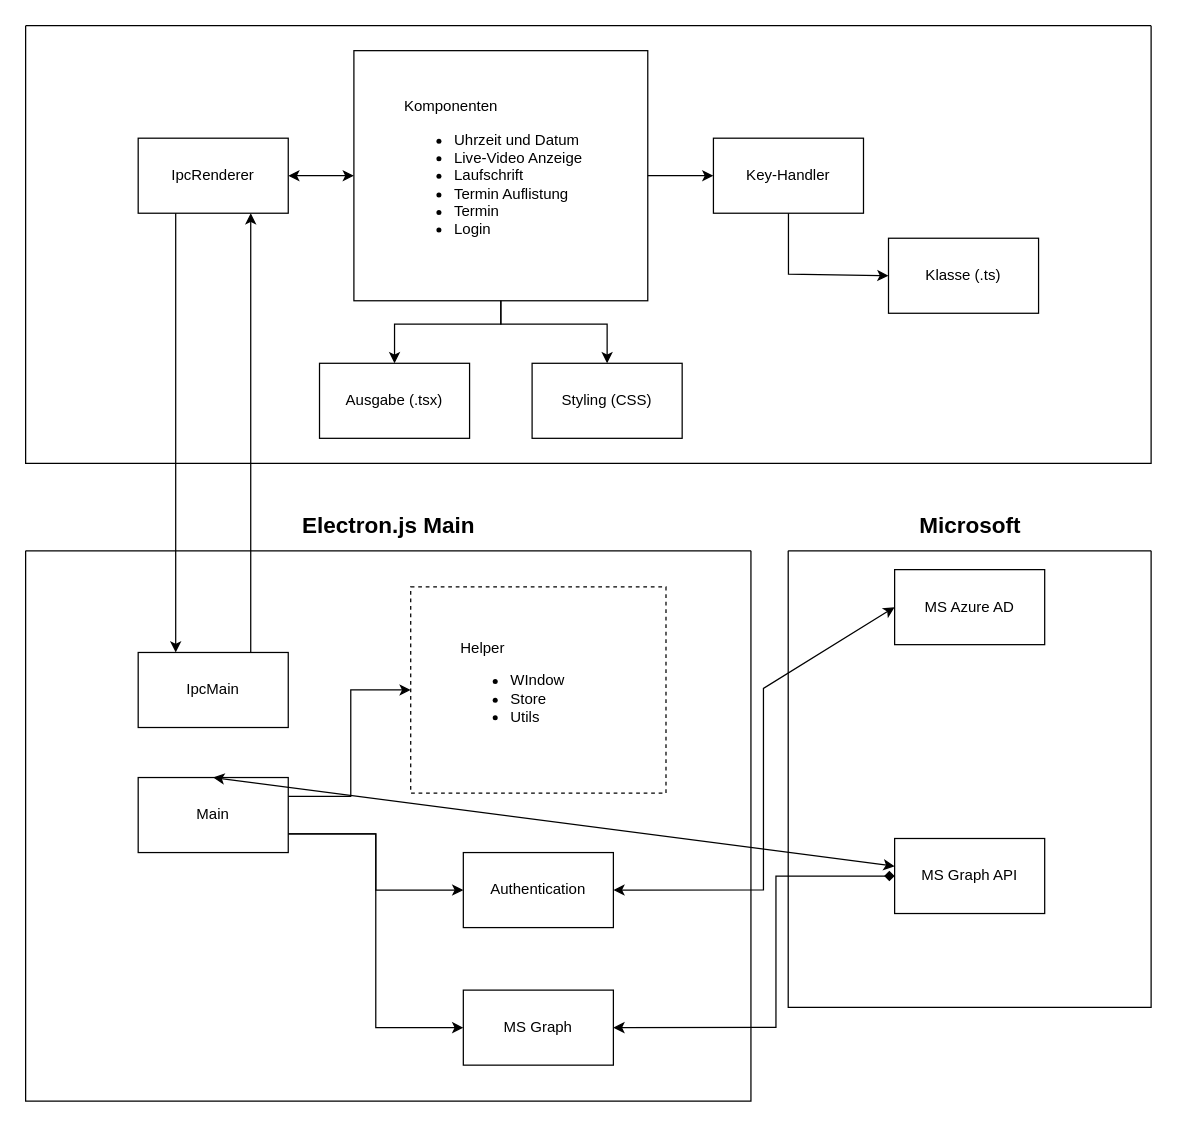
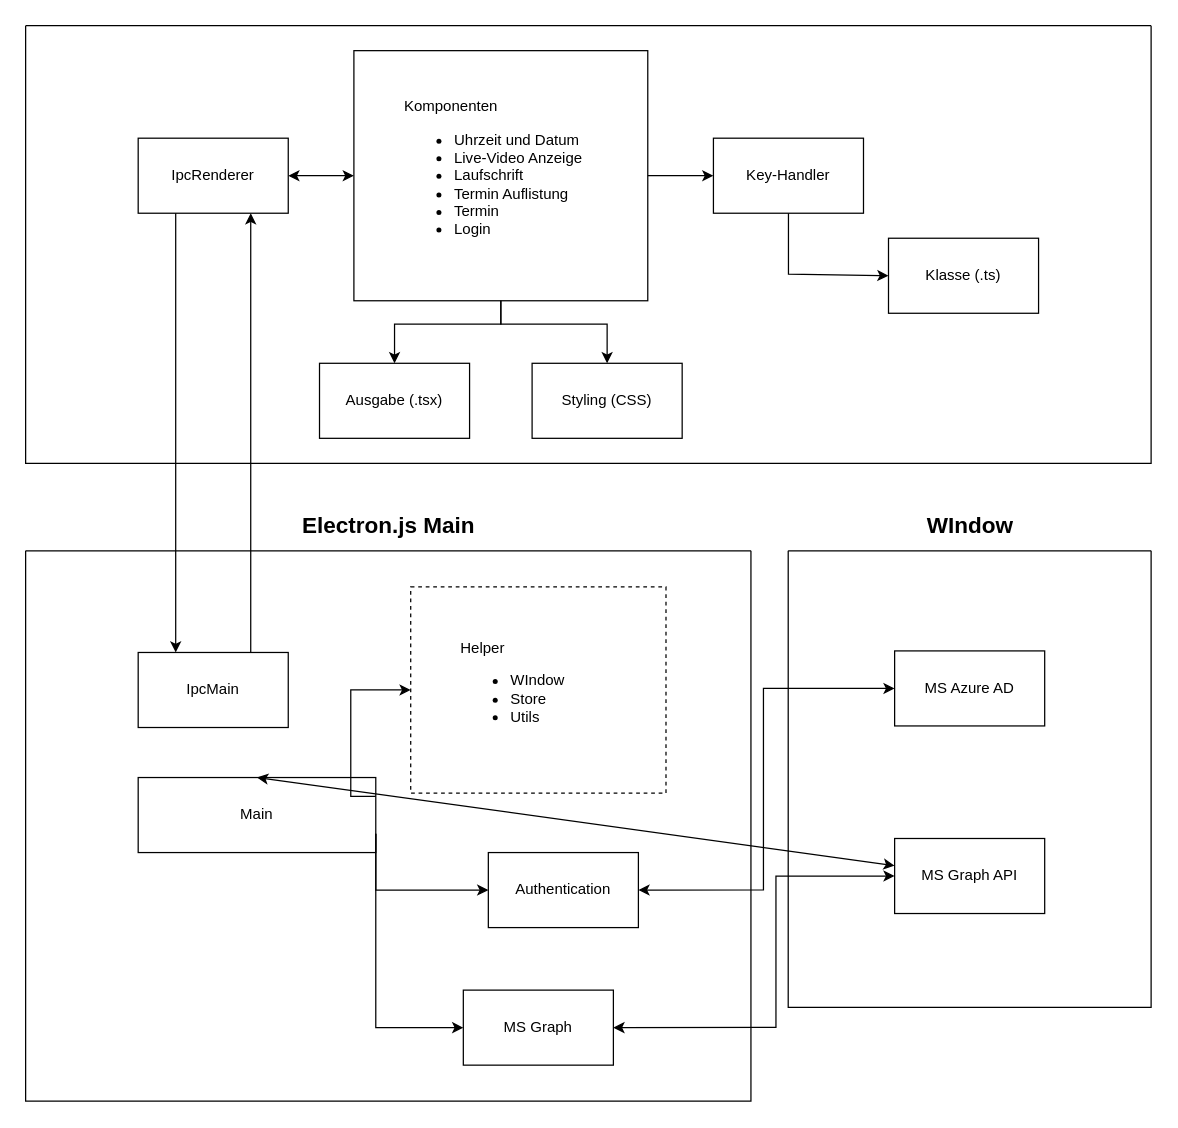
node "Microsoft": label "Microsoft" -> "WIndow"
node "MS Azure AD": moved (969, 607) -> (969, 688)
node "Main": size 150x75 -> 238x75
edge "MS Graph API" -- "MS Graph": arrowhead diamond -> classic
node "Authentication": moved (538, 890) -> (563, 890)
